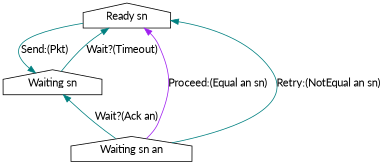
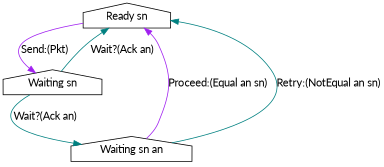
edge "Ready sn" -> "Waiting sn": color teal -> purple
edge "Waiting sn" -> "Ready sn": label "Wait?(Timeout)" -> "Wait?(Ack an)"
edge "Waiting sn an" -> "Waiting sn": reversed
